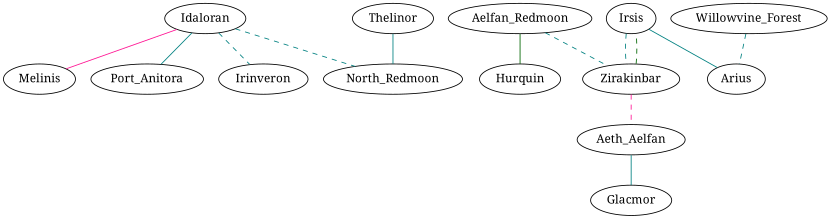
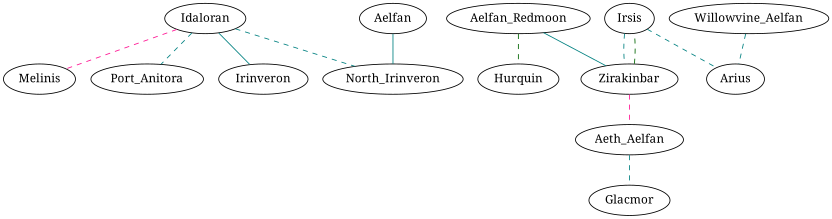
node "Thelinor": label "Thelinor" -> "Aelfan"
node "Willowvine_Forest": label "Willowvine_Forest" -> "Willowvine_Aelfan"
edge "Irsis" -- "Arius": style solid -> dashed
edge "Idaloran" -- "Melinis": style solid -> dashed
edge "Idaloran" -- "Port_Anitora": style solid -> dashed
edge "Idaloran" -- "Irinveron": style dashed -> solid
edge "Aelfan_Redmoon" -- "Hurquin": style solid -> dashed
edge "Aelfan_Redmoon" -- "Zirakinbar": style dashed -> solid
node "North_Redmoon": label "North_Redmoon" -> "North_Irinveron"
edge "Aeth_Aelfan" -- "Glacmor": style solid -> dashed
